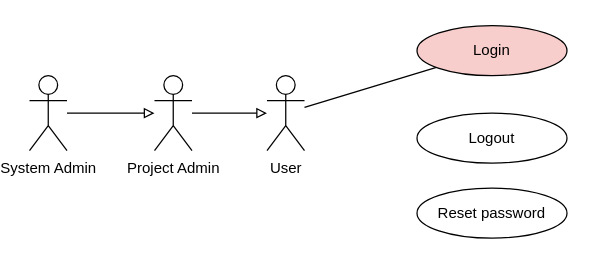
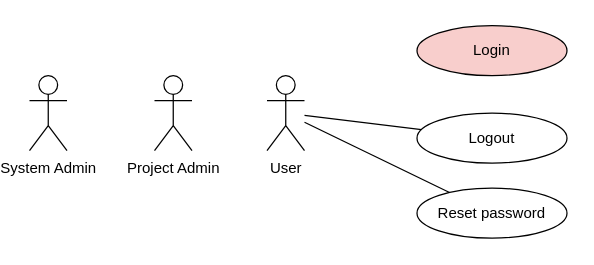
edge "Login" -- "User": removed
edge "System Admin" -> "Project Admin": removed
edge "Project Admin" -> "User": removed
edge "User" -- "Logout": added
edge "User" -- "Reset password": added
